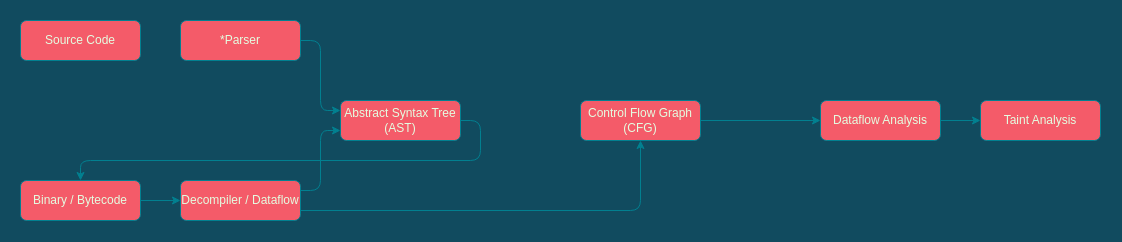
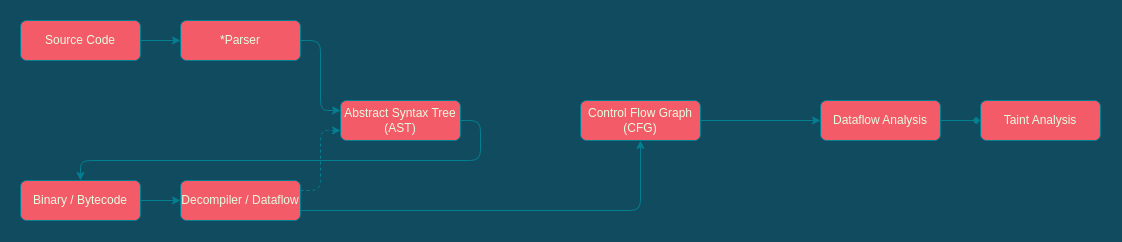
edge "Source Code" -> "*Parser": added
edge "Dataflow Analysis" -> "Taint Analysis": arrowhead classic -> diamond
edge "Decompiler / Dataflow" -> "Abstract Syntax Tree (AST)": style solid -> dashed
